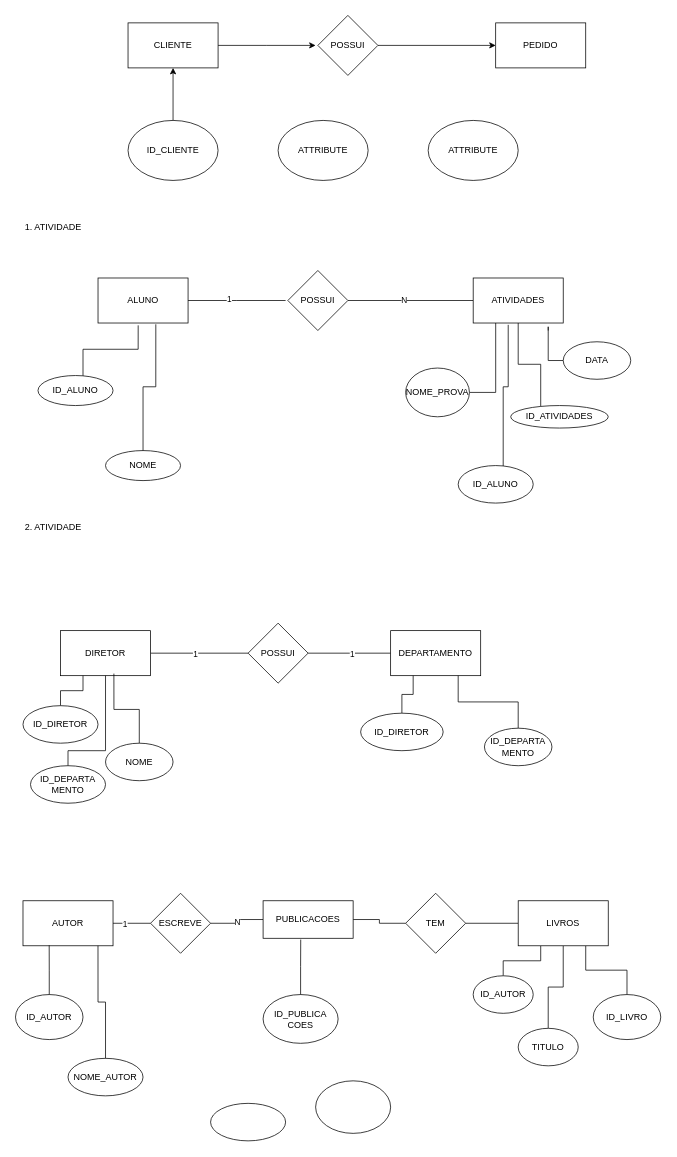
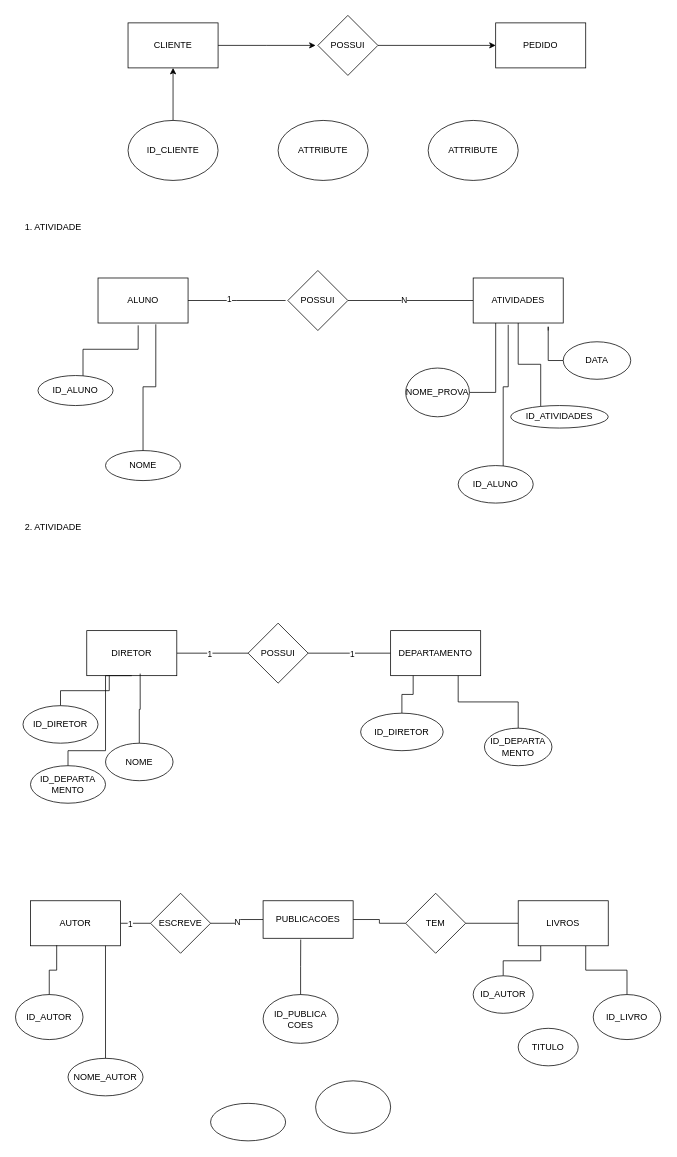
node "DIRETOR": moved (105, 653) -> (132, 653)
node "AUTOR": moved (68, 923) -> (75, 923)
edge "LIVROS" -- "TITULO": removed
